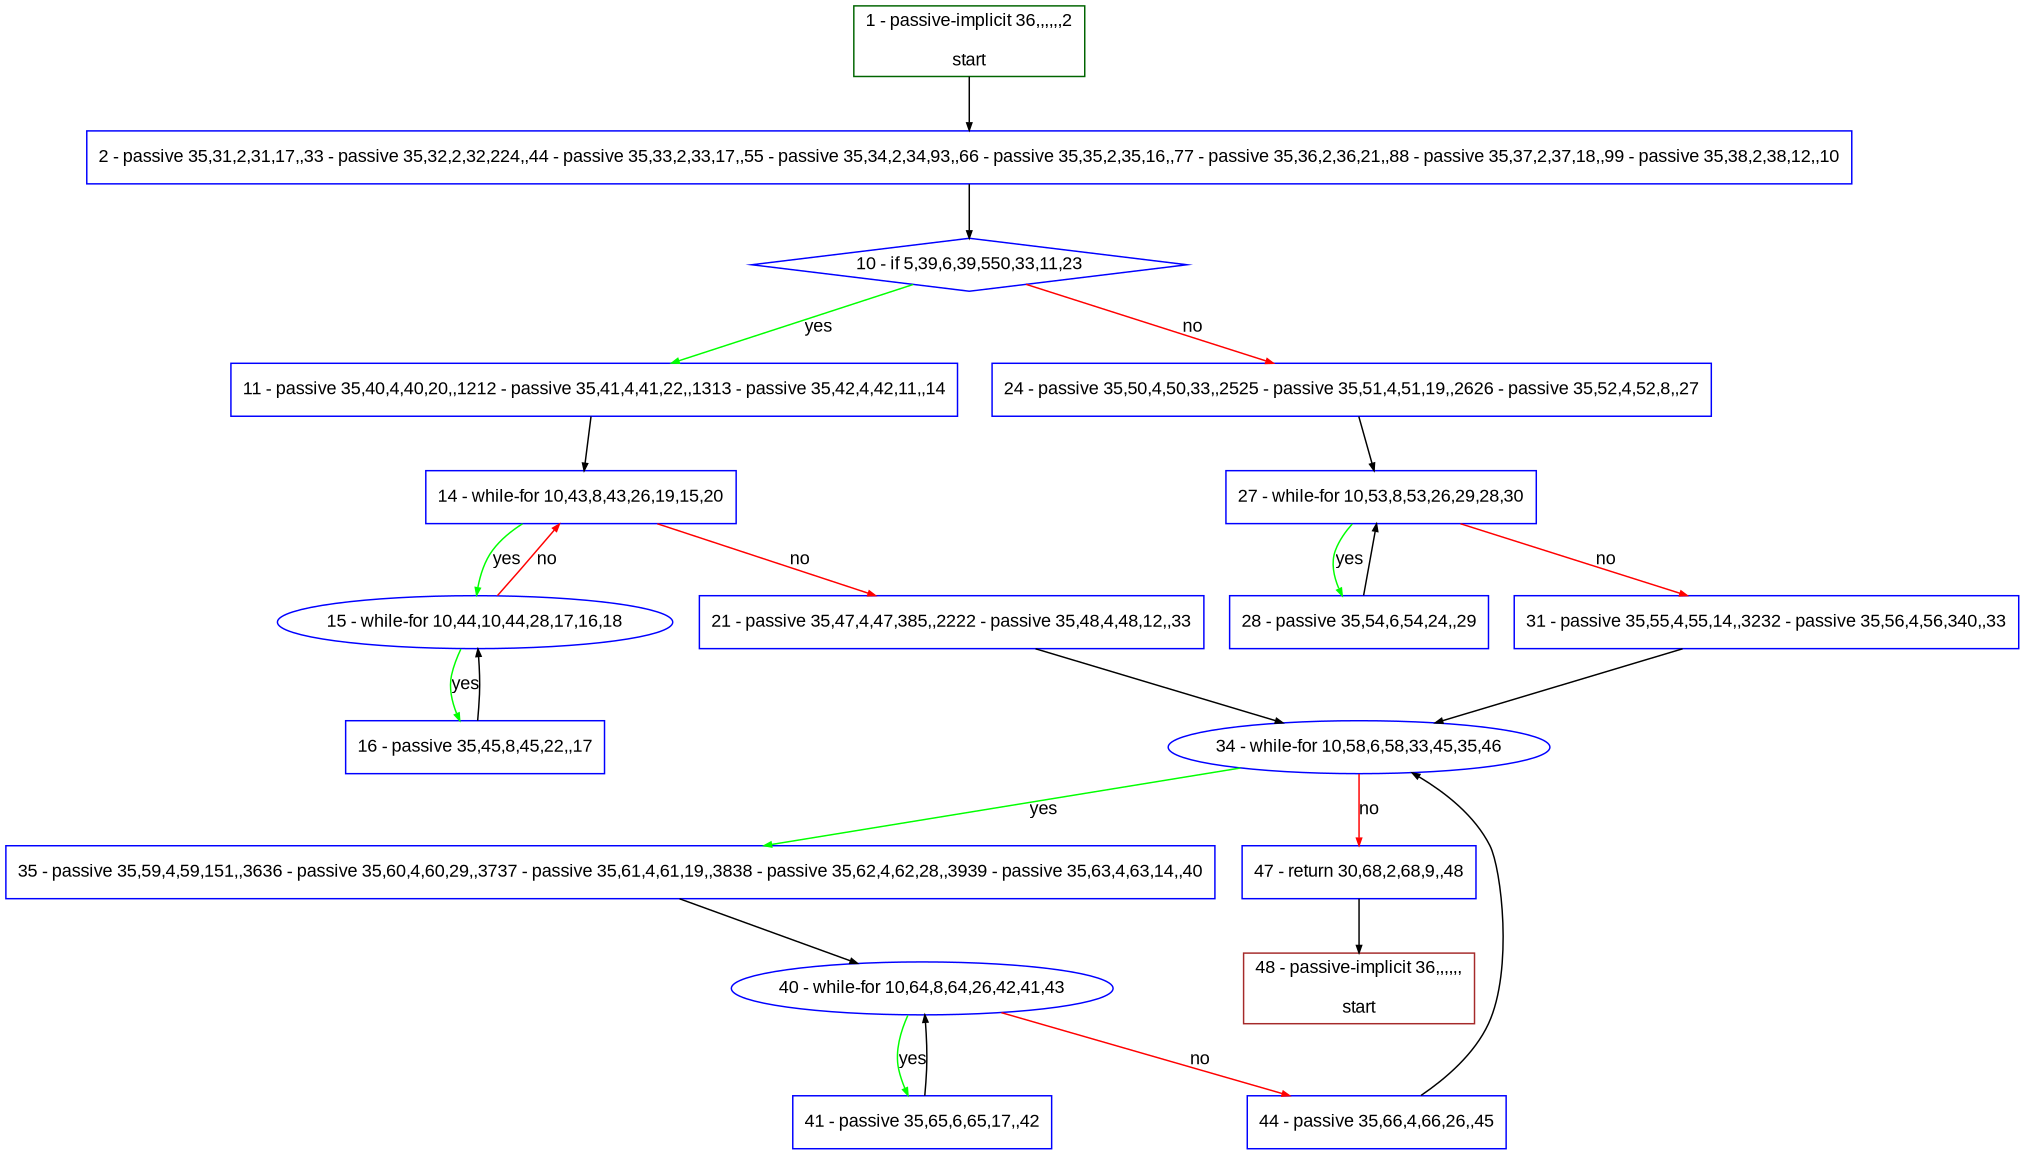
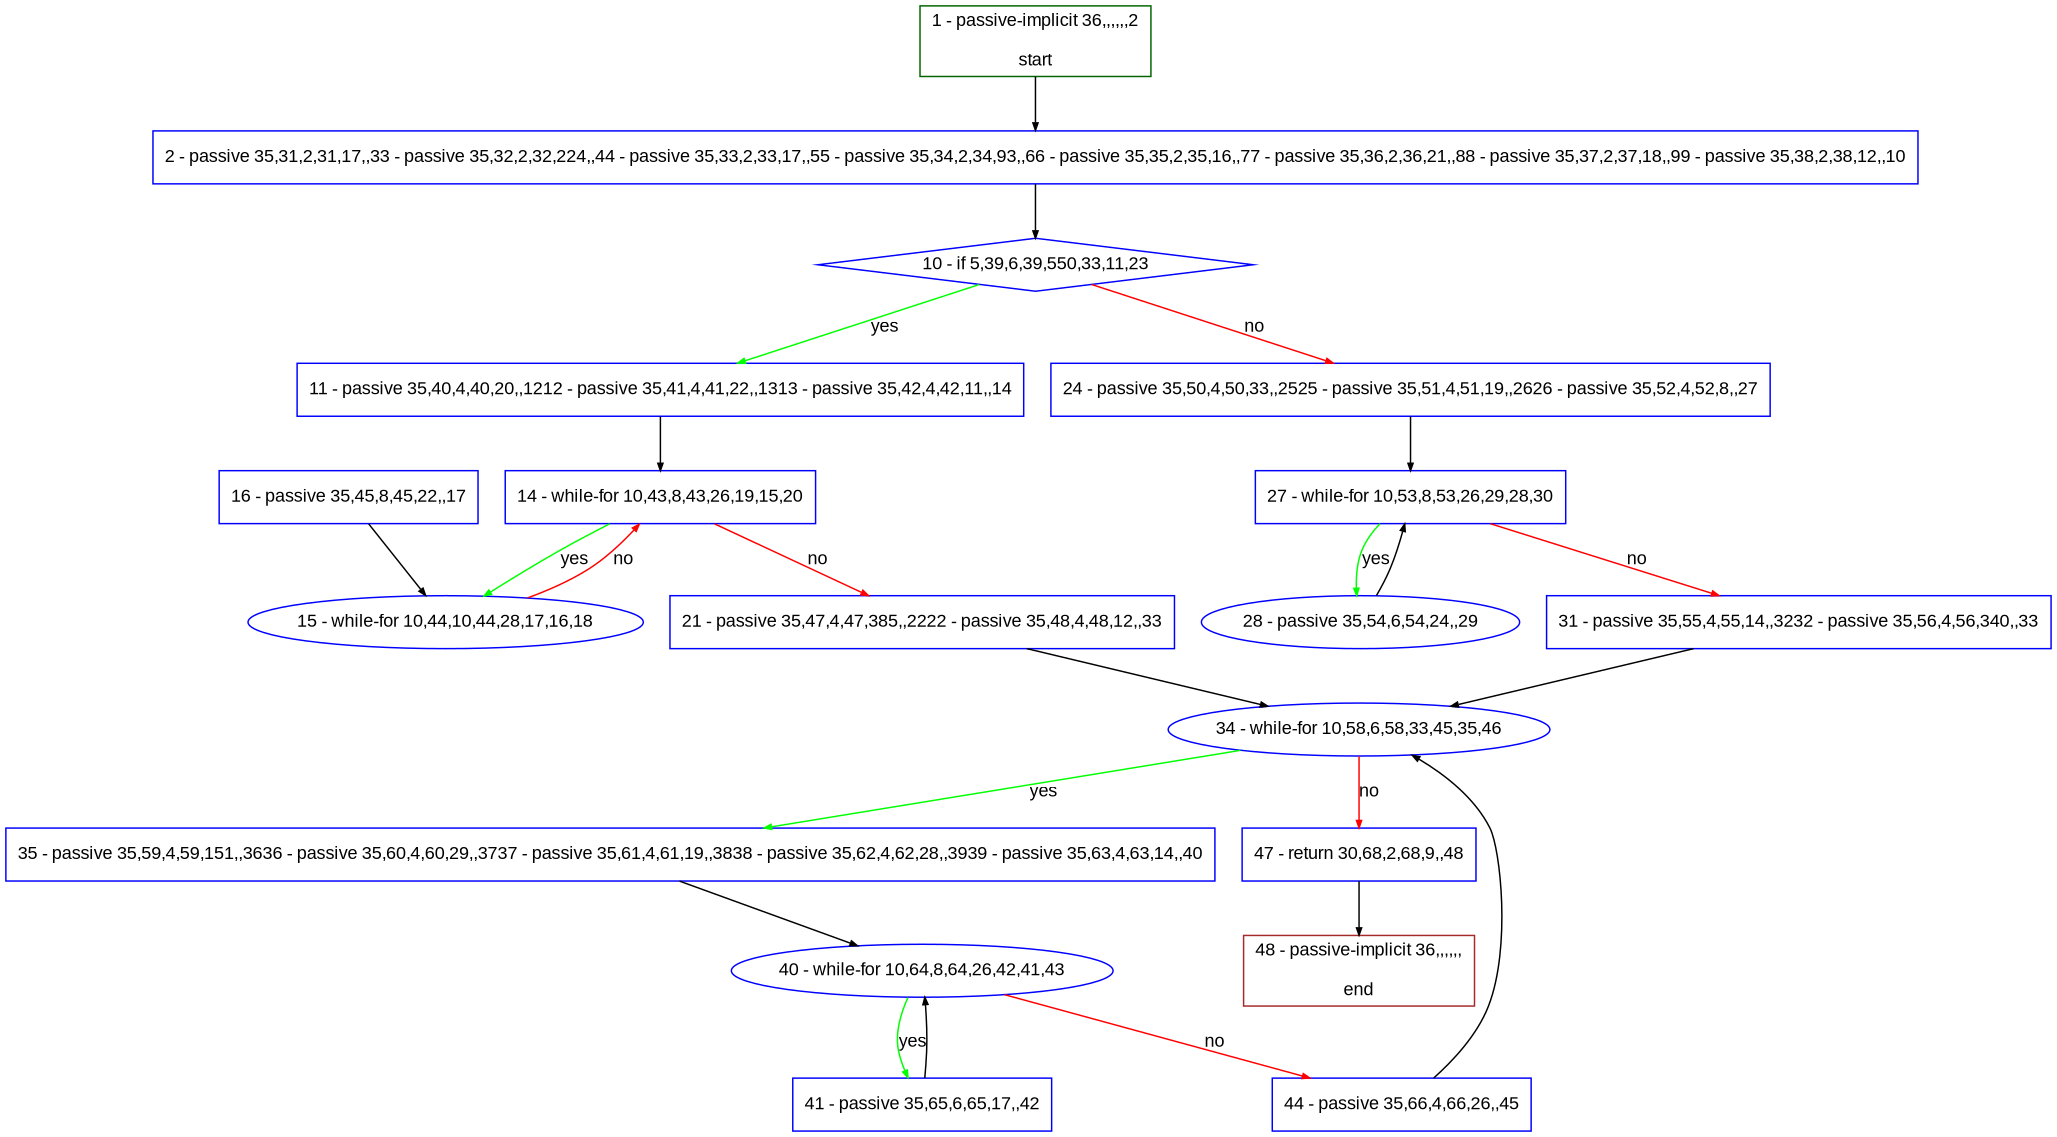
node "28 - passive 35,54,6,54,24,,29": shape box -> ellipse
edge "15 - while-for 10,44,10,44,28,17,16,18" -> "16 - passive 35,45,8,45,22,,17": removed, label "yes"
node "48 - passive-implicit 36,,,,,, start": label "48 - passive-implicit 36,,,,,, start" -> "48 - passive-implicit 36,,,,,, end"
